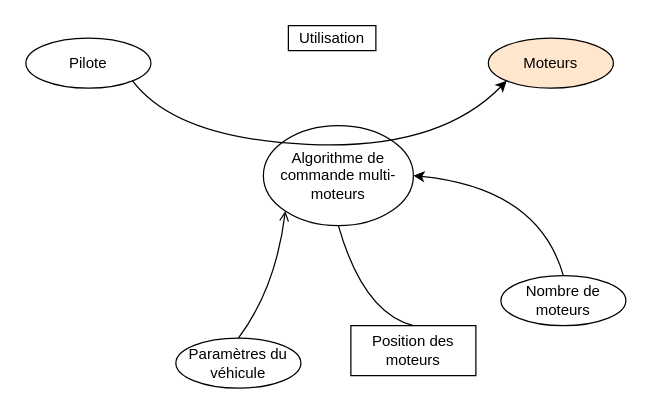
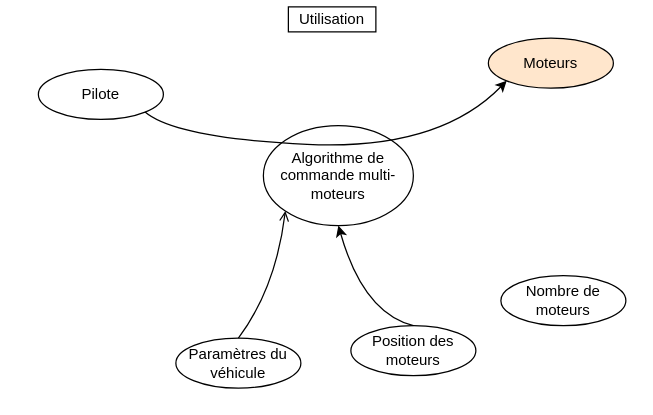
node "Utilisation": moved (332, 38) -> (332, 19)
node "Pilote": moved (88, 63) -> (101, 94)
edge "Nombre de moteurs" -> "Algorithme de commande multi-moteurs": removed
edge "Algorithme de commande multi-moteurs" -- "Position des moteurs": arrowhead none -> classic
node "Position des moteurs": shape rectangle -> ellipse
